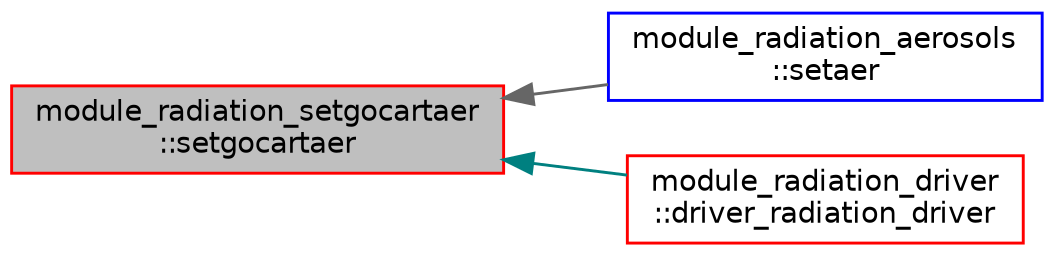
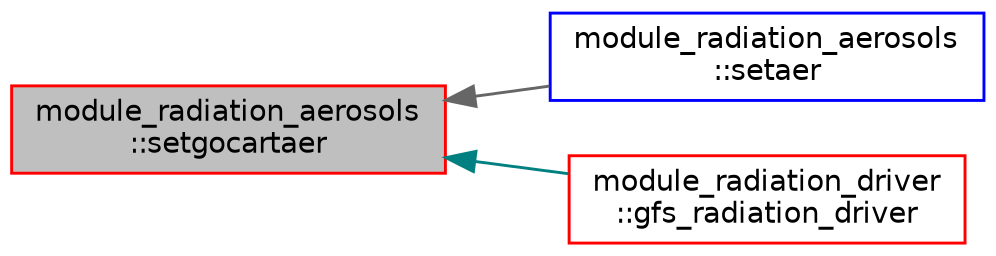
node "module_radiation_setgocartaer ::setgocartaer": label "module_radiation_setgocartaer ::setgocartaer" -> "module_radiation_aerosols ::setgocartaer"
node "module_radiation_driver ::driver_radiation_driver": label "module_radiation_driver ::driver_radiation_driver" -> "module_radiation_driver ::gfs_radiation_driver"
